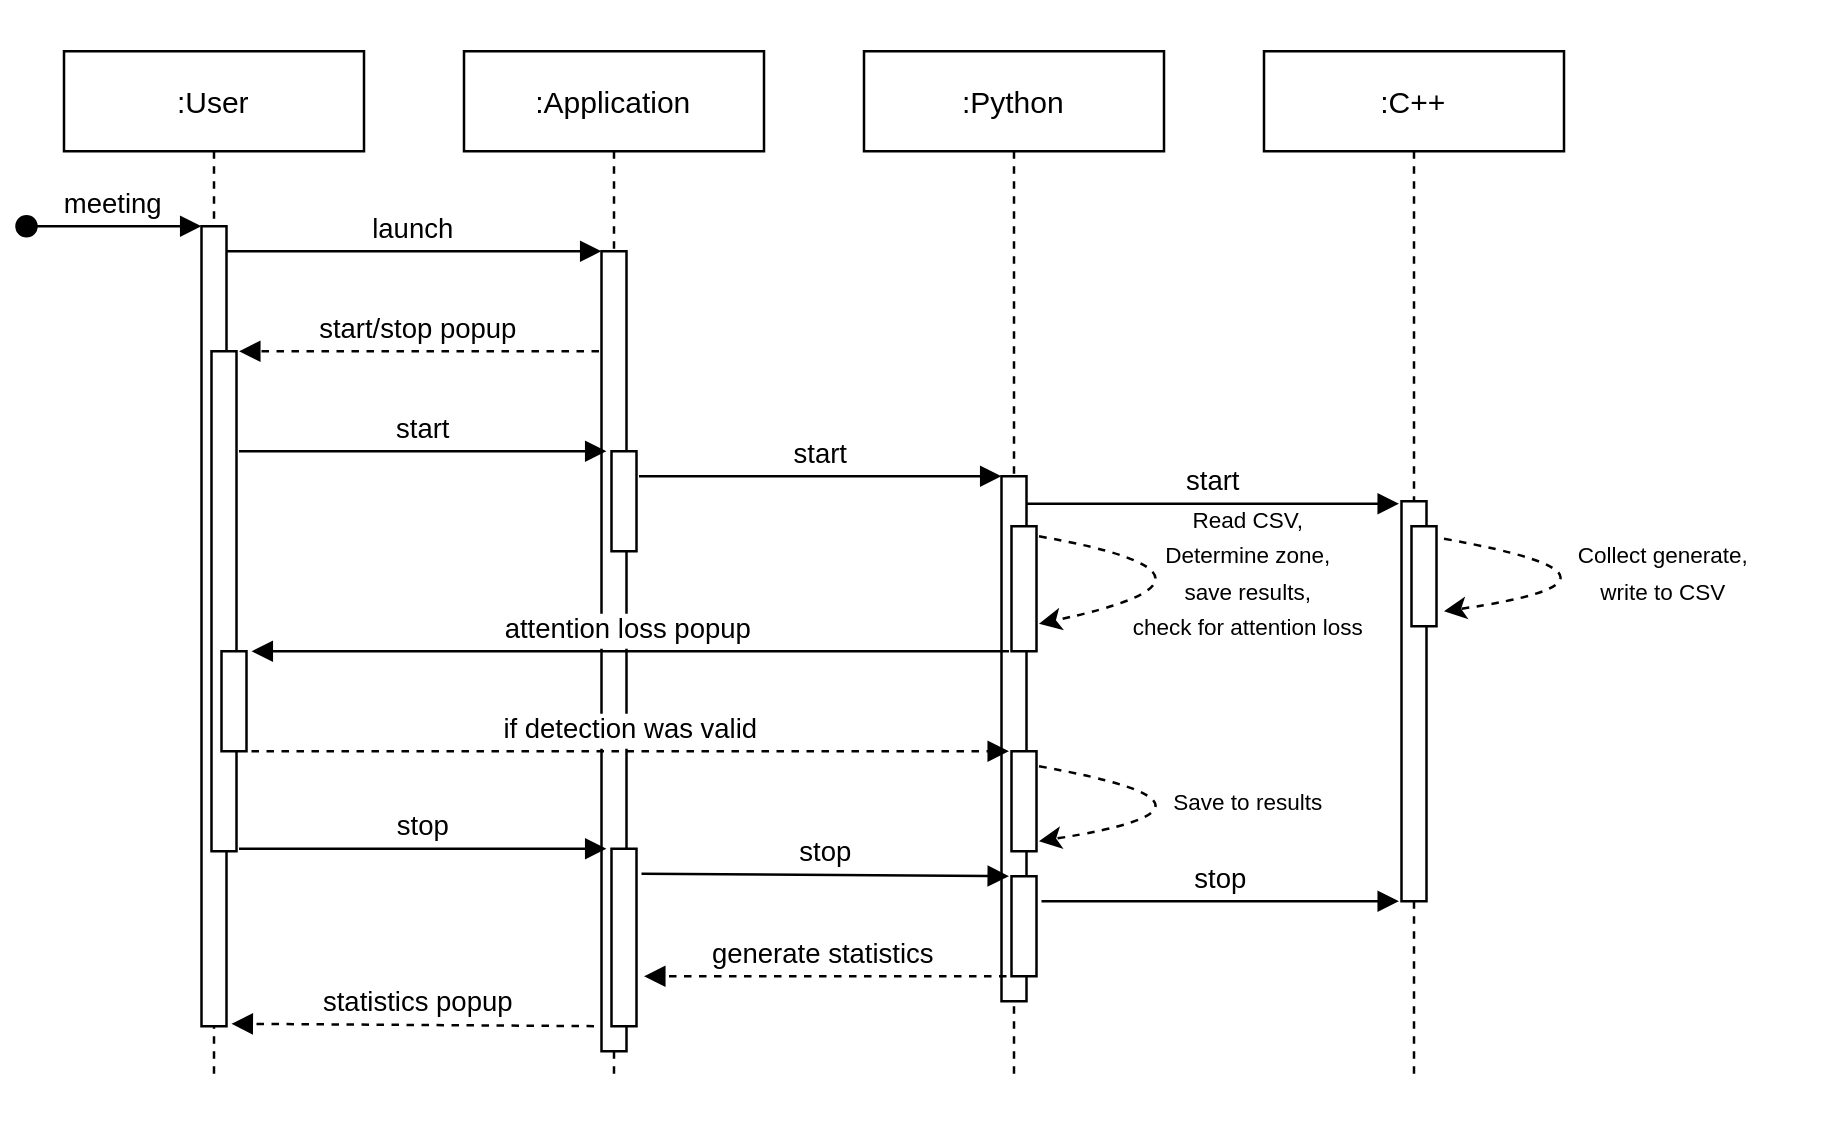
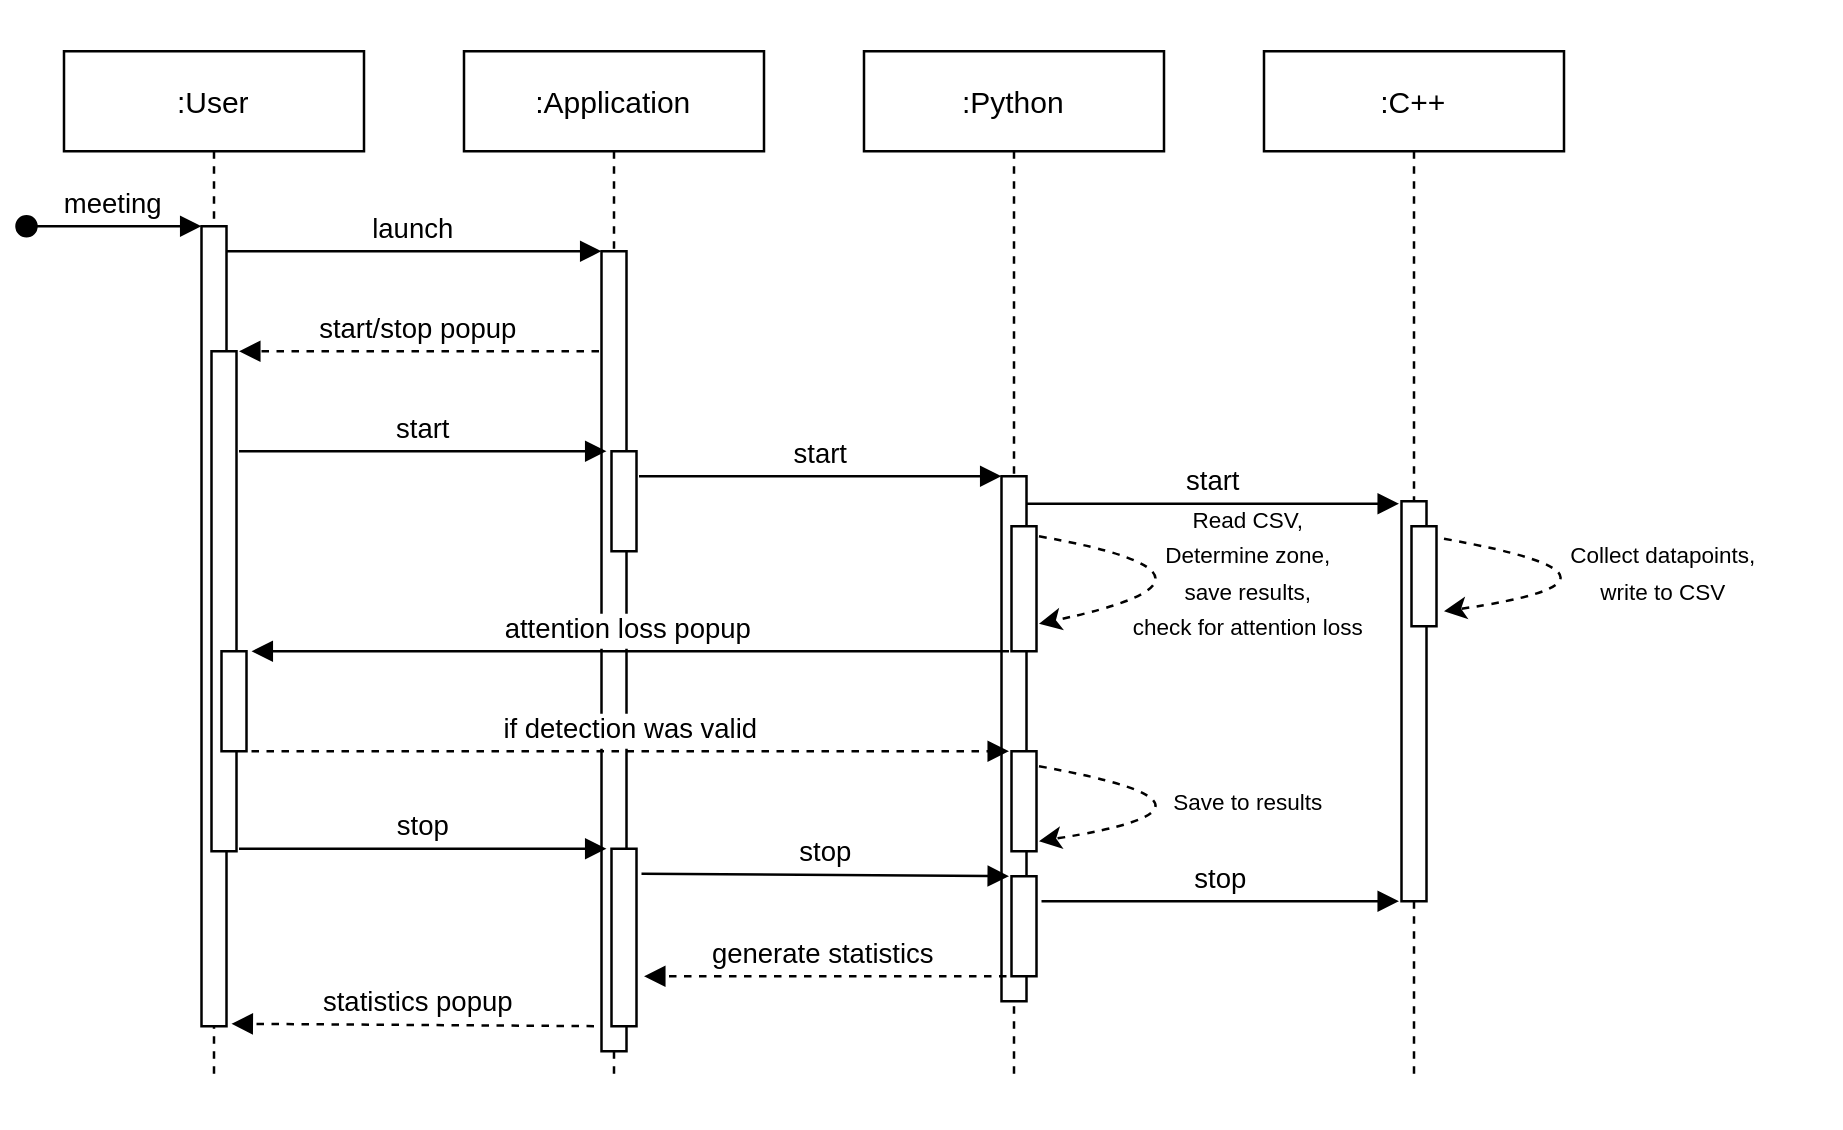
node "Collect generate, write to CSV": label "Collect generate, write to CSV" -> "Collect datapoints, write to CSV"
